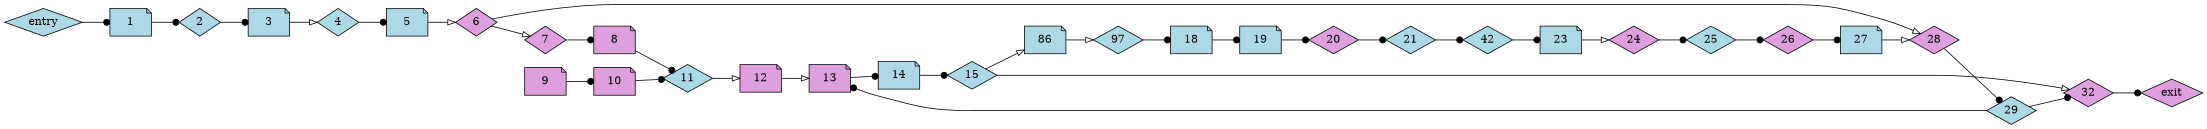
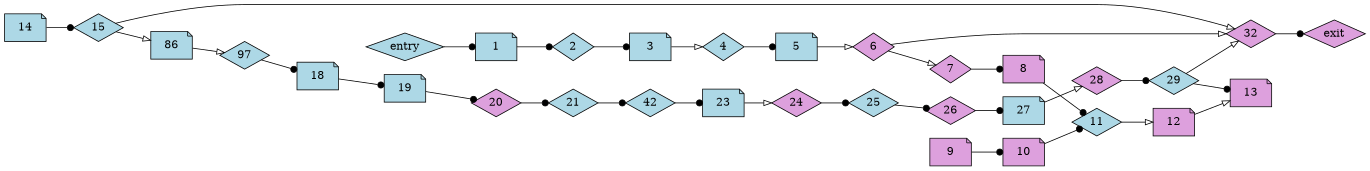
edge "6" -> "28": now "6" -> "32"
edge "13" -> "14": removed
edge "29" -> "32": arrowhead dot -> onormal
